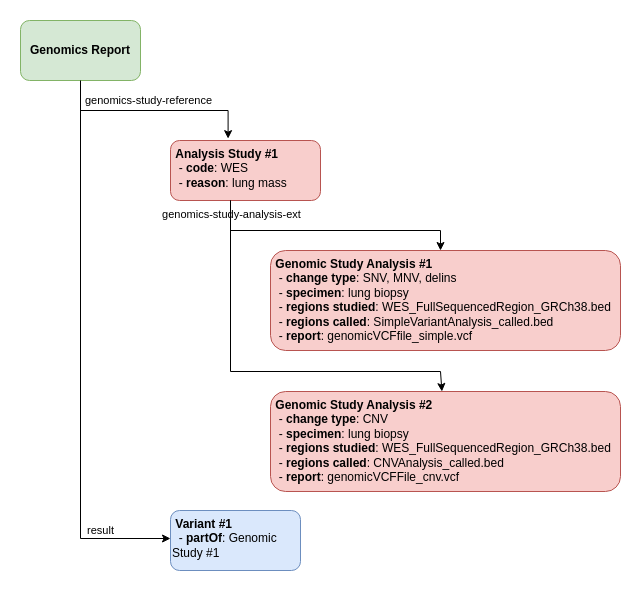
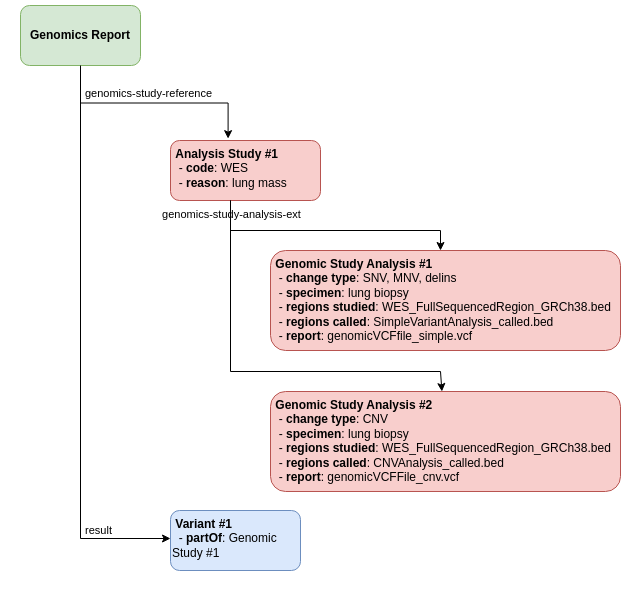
node "Genomics Report": moved (81, 51) -> (81, 36)
